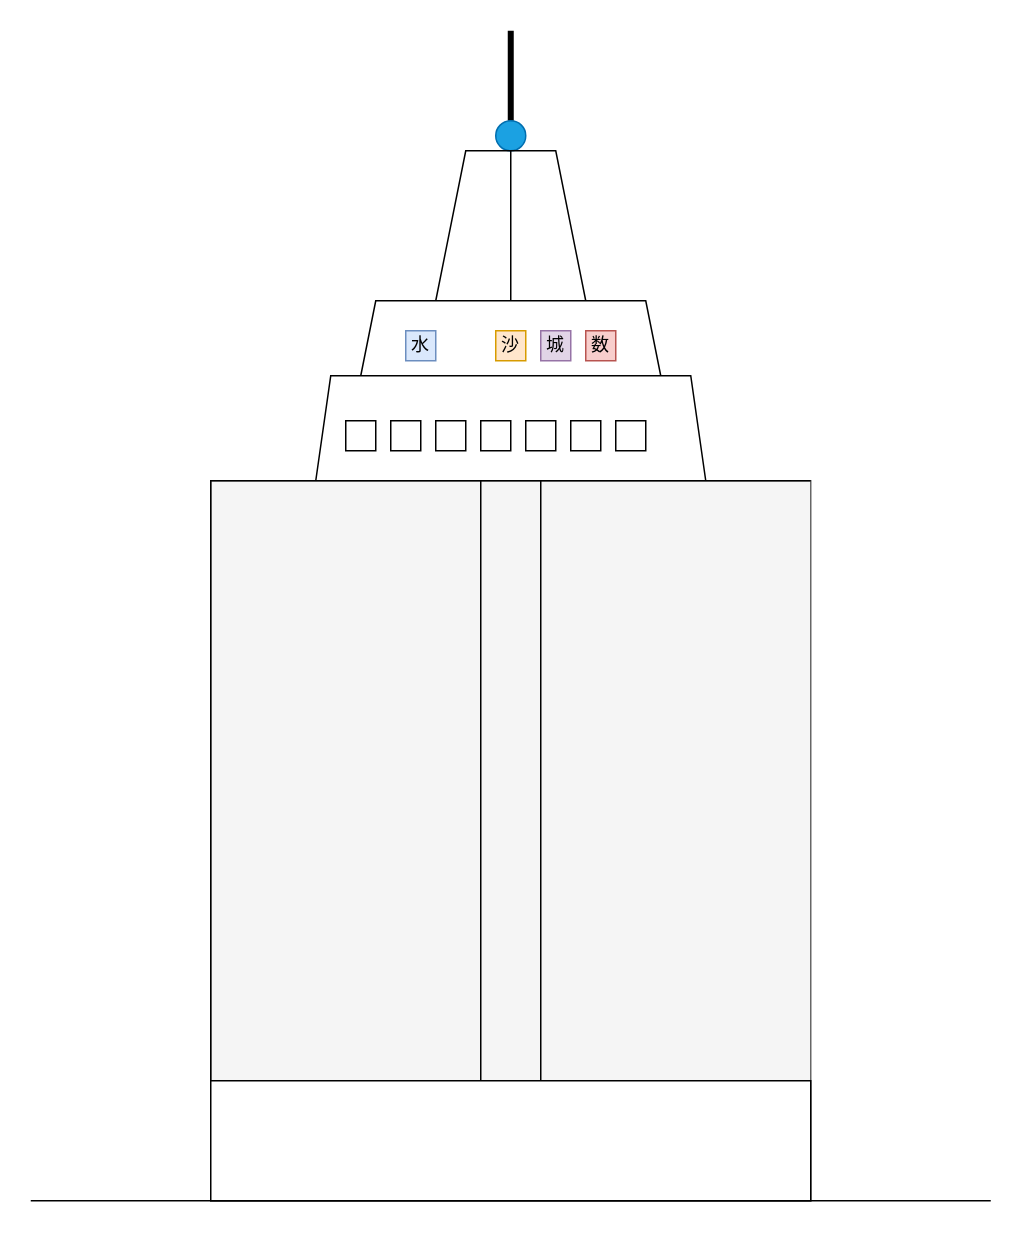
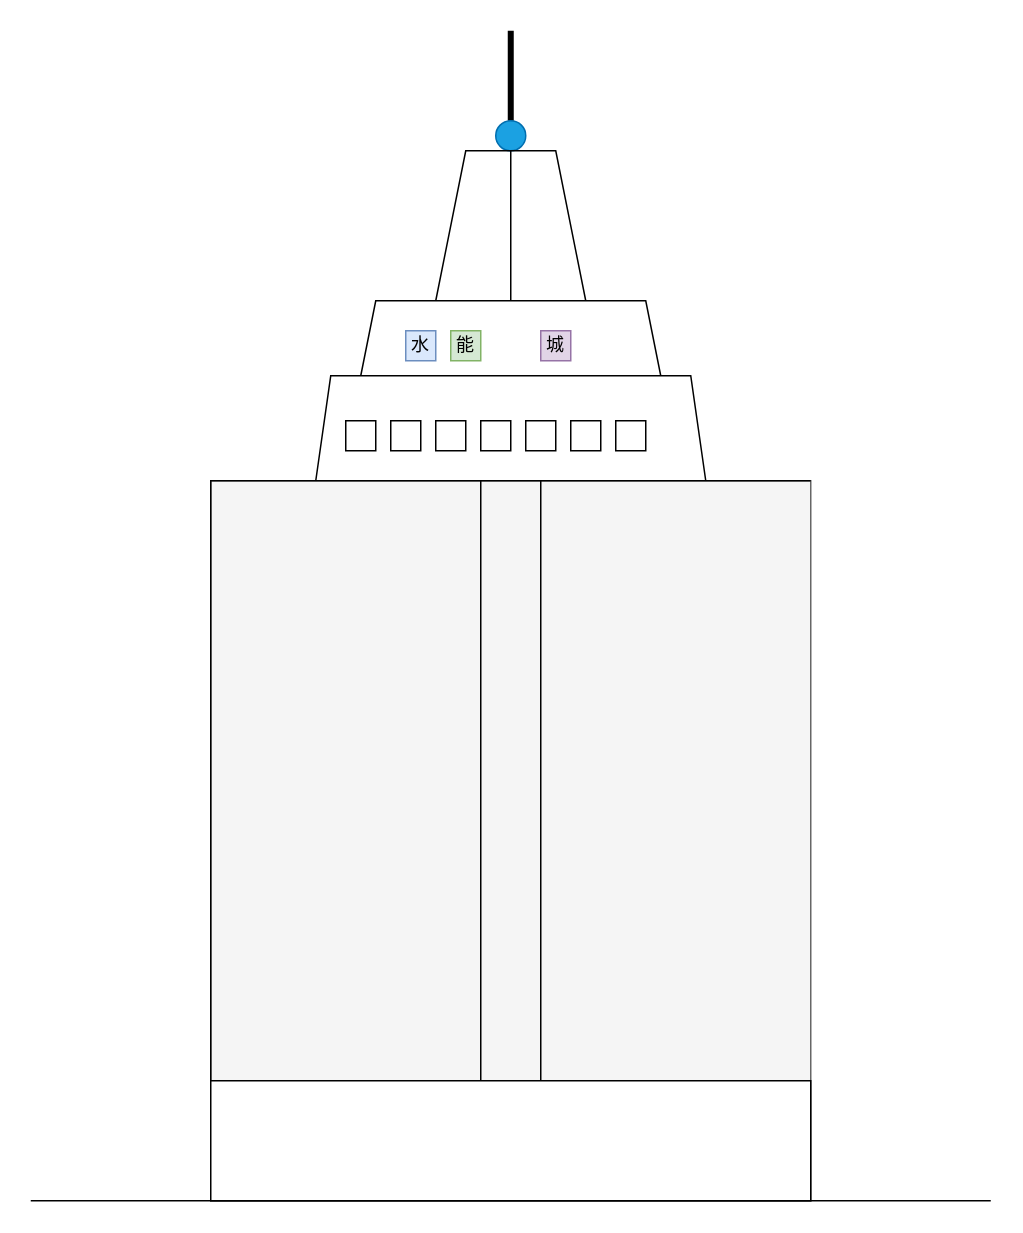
node "能": added
node "沙": removed
node "数": removed
